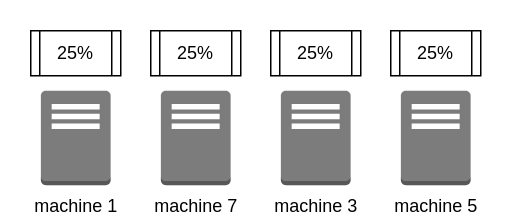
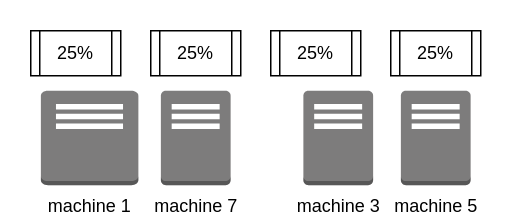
node "machine 1": size 70x95 -> 98x95
node "machine 3": moved (316, 138) -> (338, 138)
